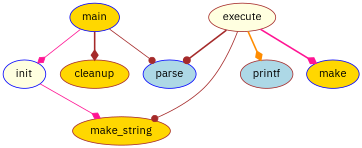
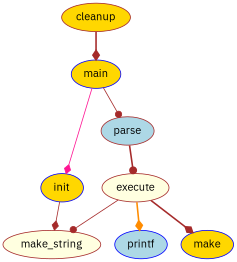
edge "main" -> "cleanup": reversed
edge "execute" -> "parse": reversed
edge "execute" -> "make": color deeppink -> brown
node "init": fillcolor lightyellow -> gold
node "parse": color blue -> brown
node "printf": color brown -> blue
edge "init" -> "make_string": color deeppink -> brown
node "make_string": fillcolor gold -> lightyellow
